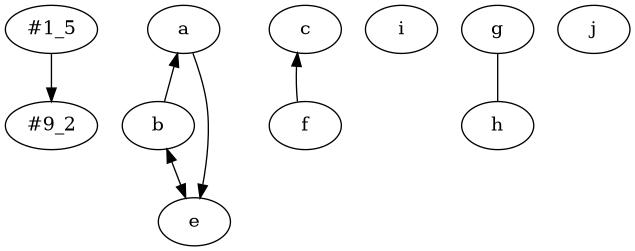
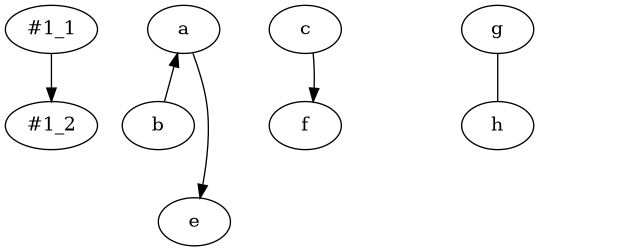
node "#1_5": label "#1_5" -> "#1_1"
node "i": removed
node "j": removed
edge "f" -> "c": reversed
node "#9_2": label "#9_2" -> "#1_2"
edge "b" -- "e": removed
